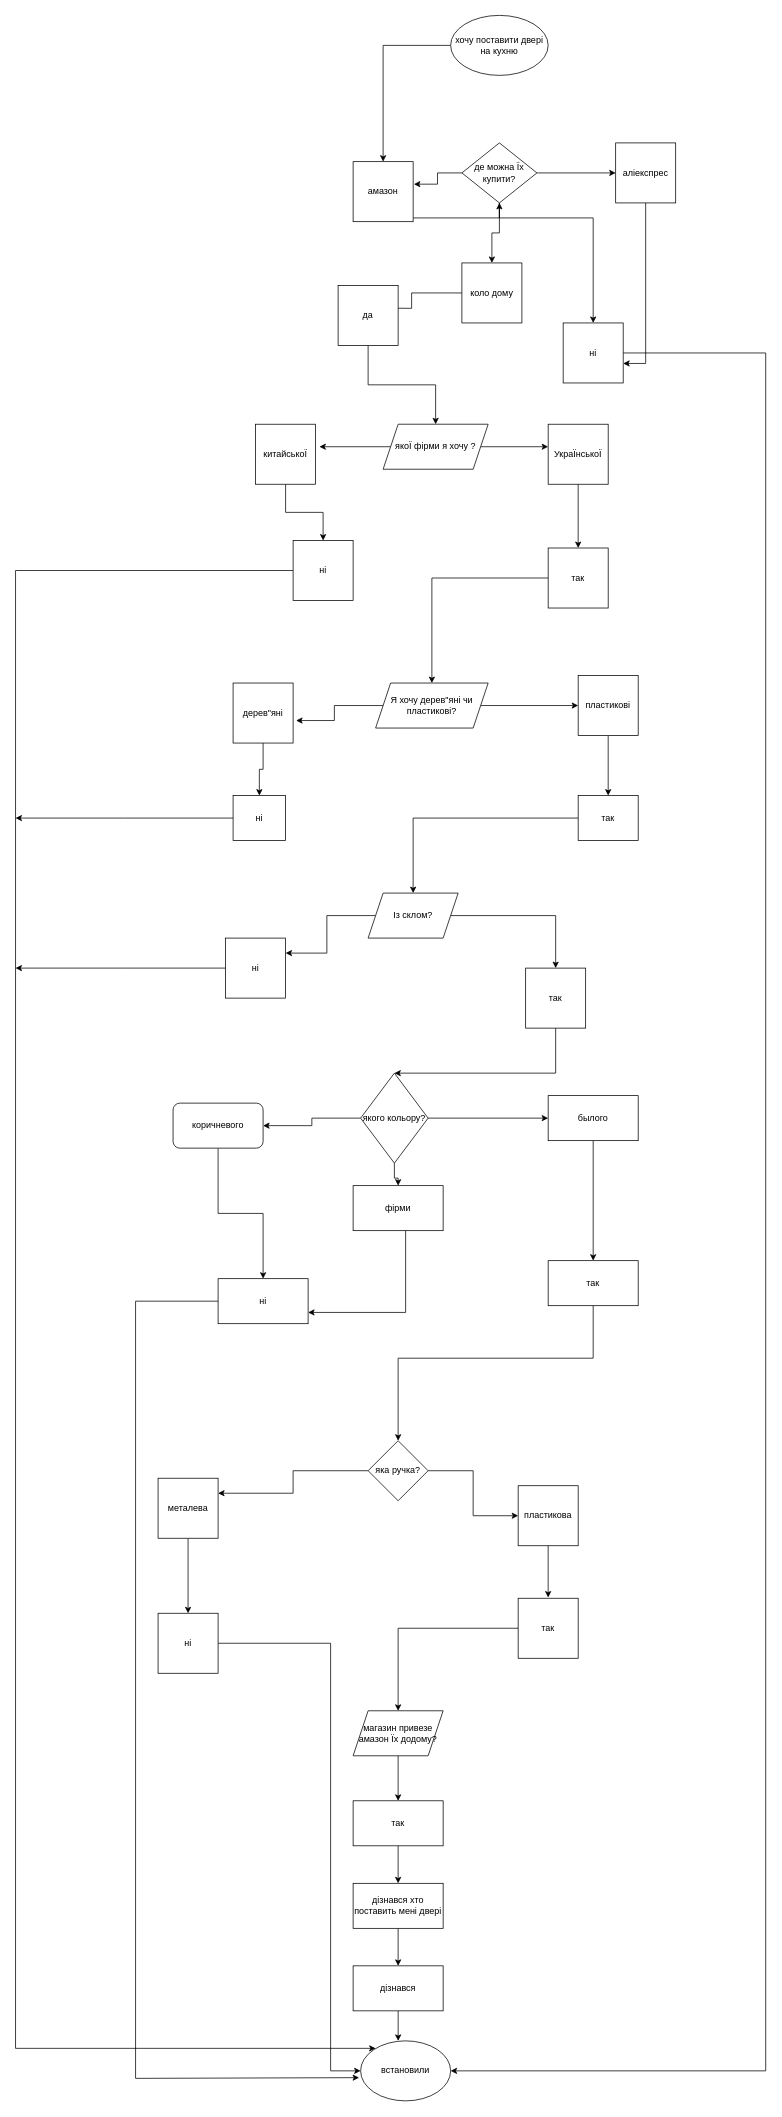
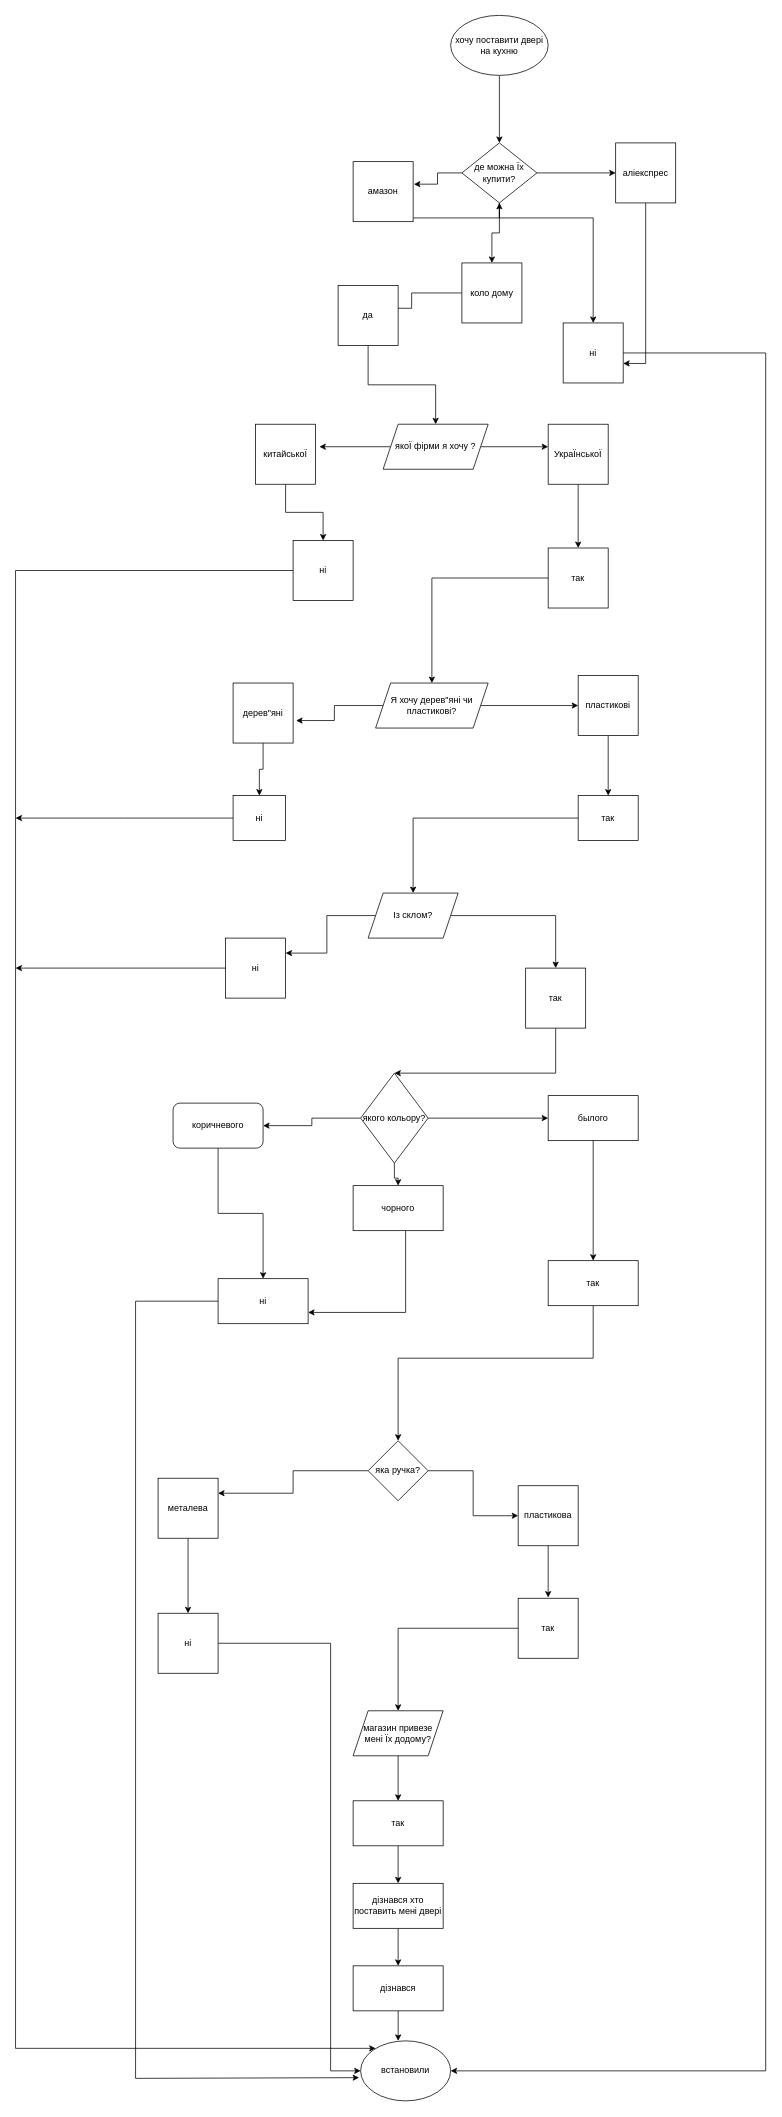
edge "хочу поставити двері на кухню" -> "амазон": now "хочу поставити двері на кухню" -> "де можна Їх купити?"
node "фірми": label "фірми" -> "чорного"
node "магазин привезе амазон Їх додому?": label "магазин привезе амазон Їх додому?" -> "магазин привезе мені Їх додому?"
